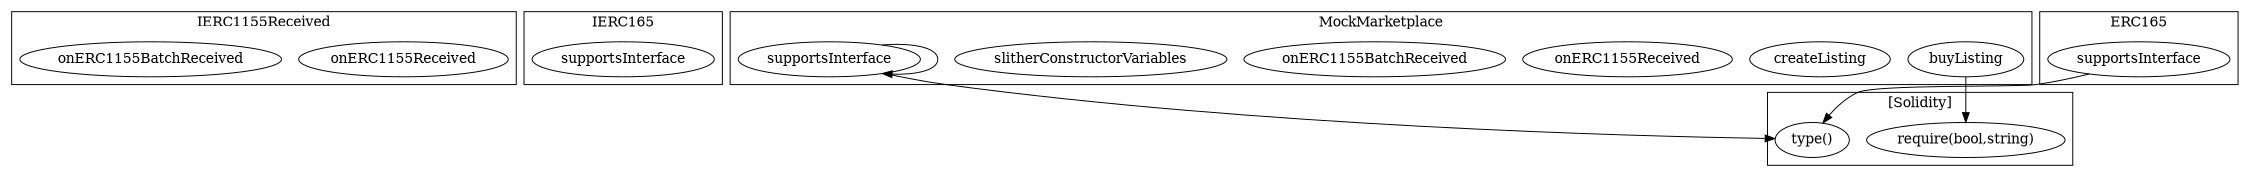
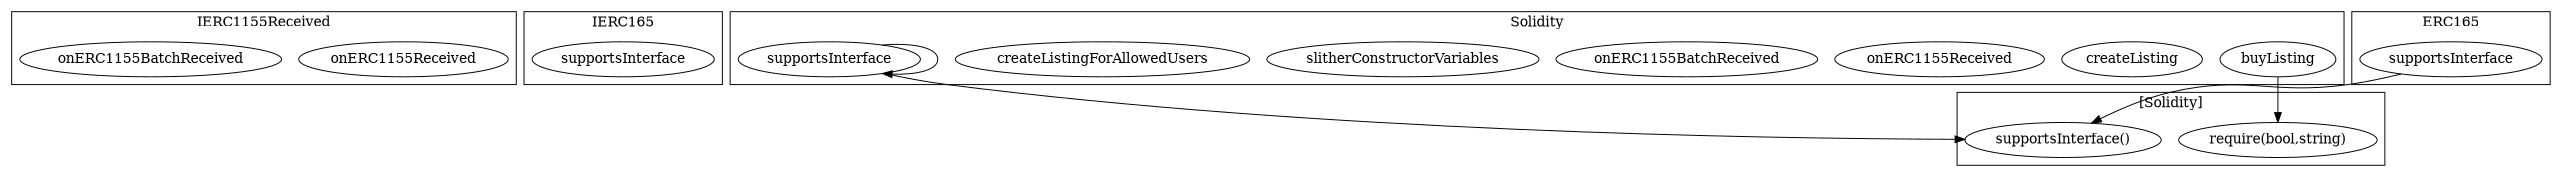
cluster "MockMarketplace": label "MockMarketplace" -> "Solidity"
node "createListingForAllowedUsers": added
node "type()": label "type()" -> "supportsInterface()"
